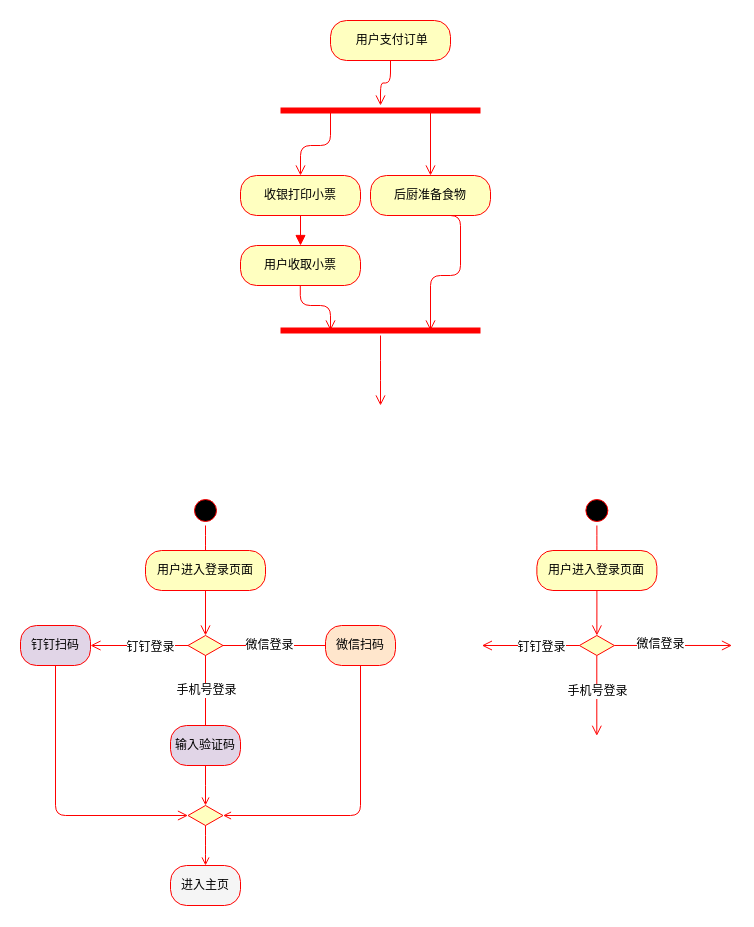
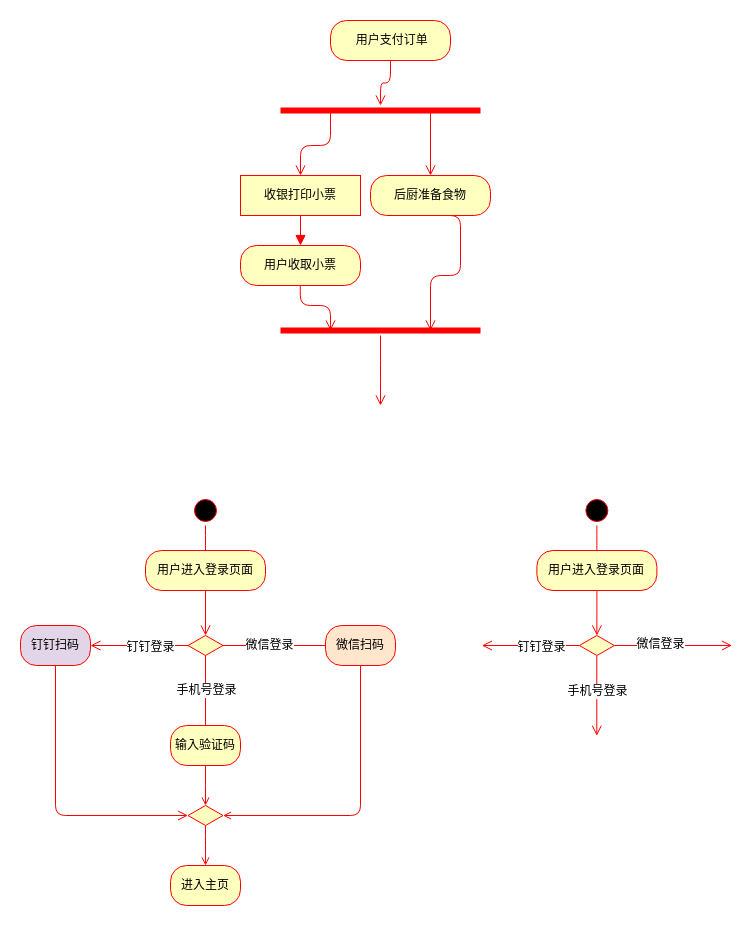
node "收银打印小票": shape rounded rectangle -> rectangle
node "输入验证码": fillcolor #e1d5e7 -> #ffffc0
node "进入主页": fillcolor #f5f5f5 -> #ffffc0
